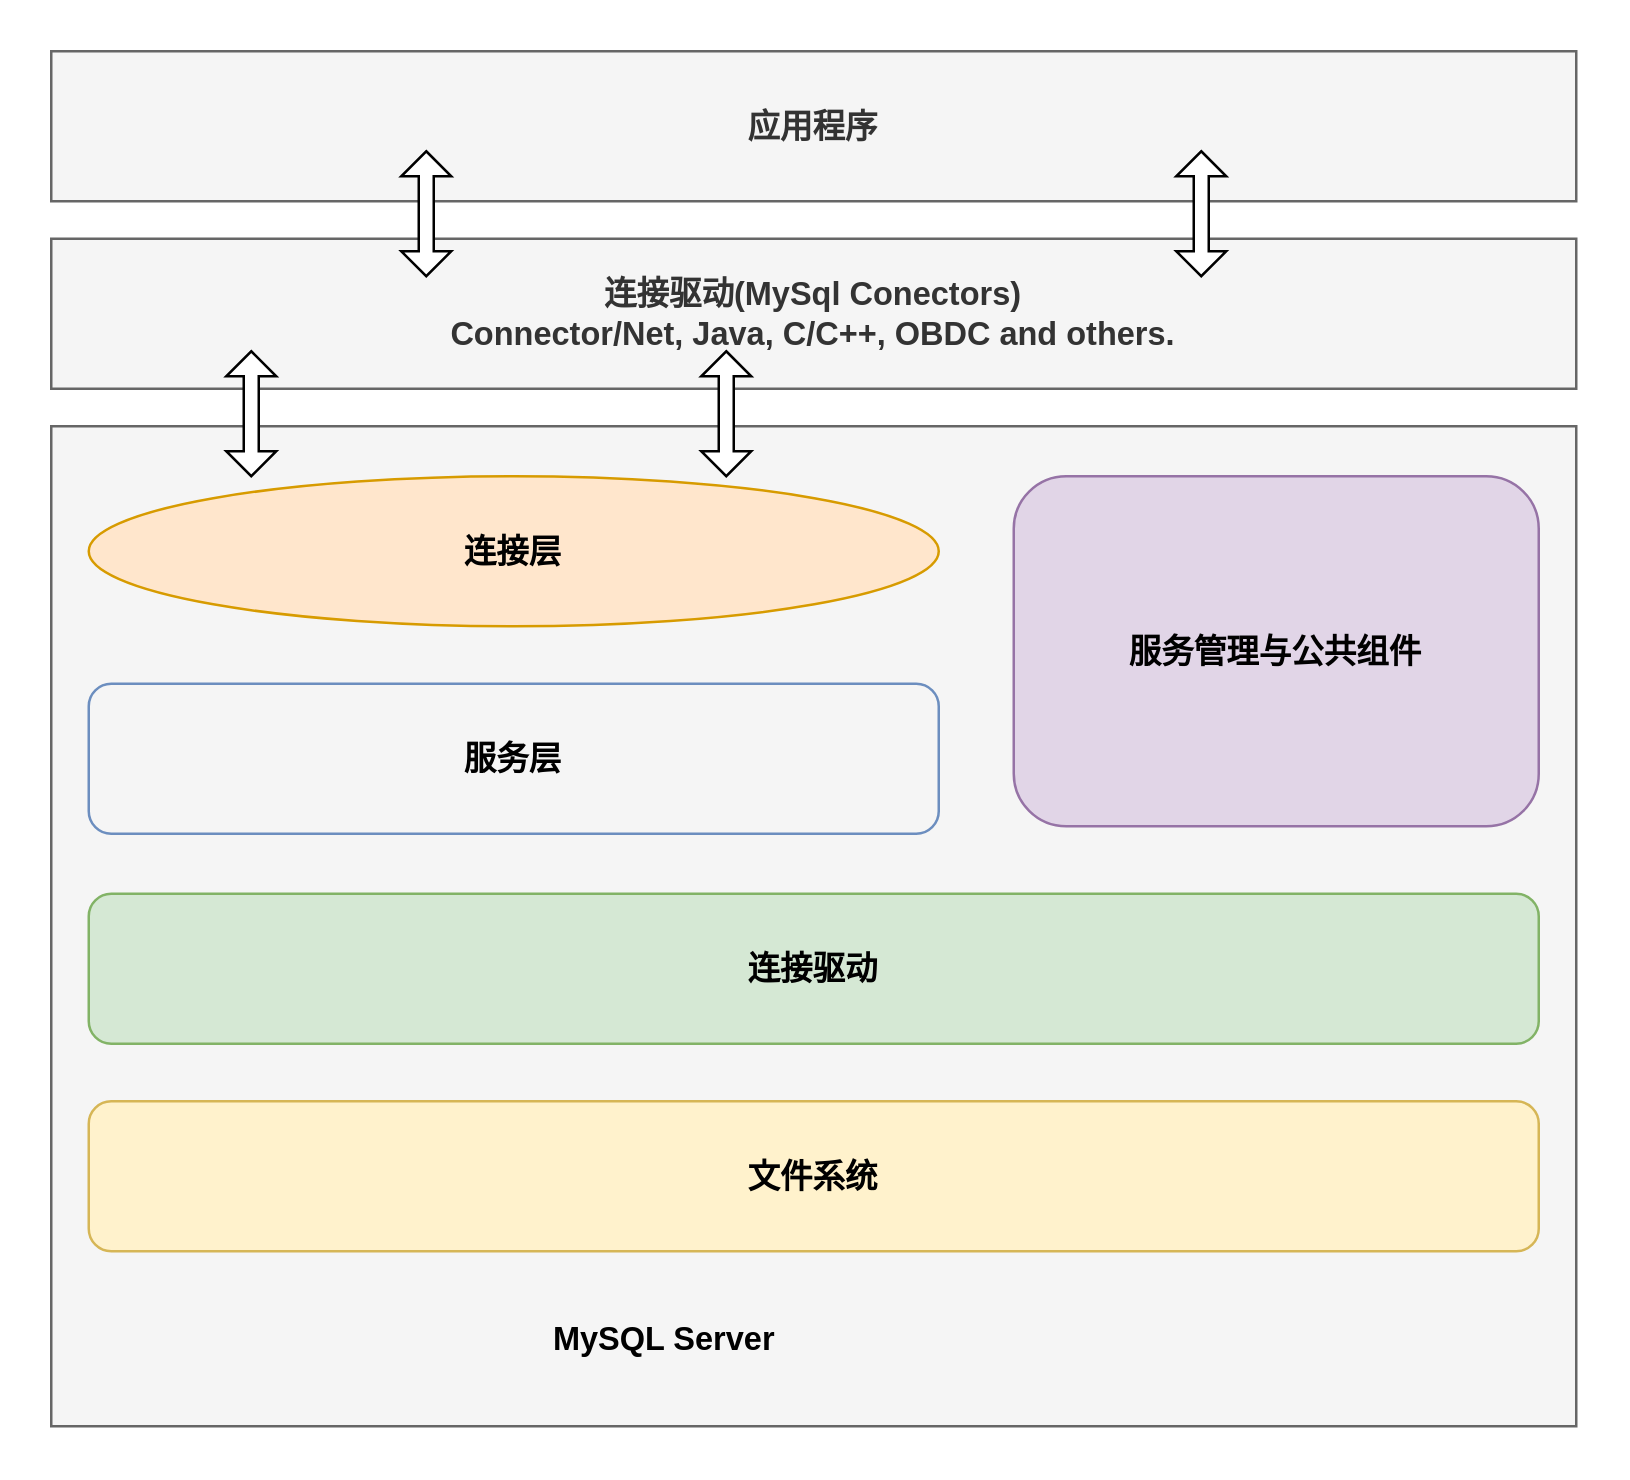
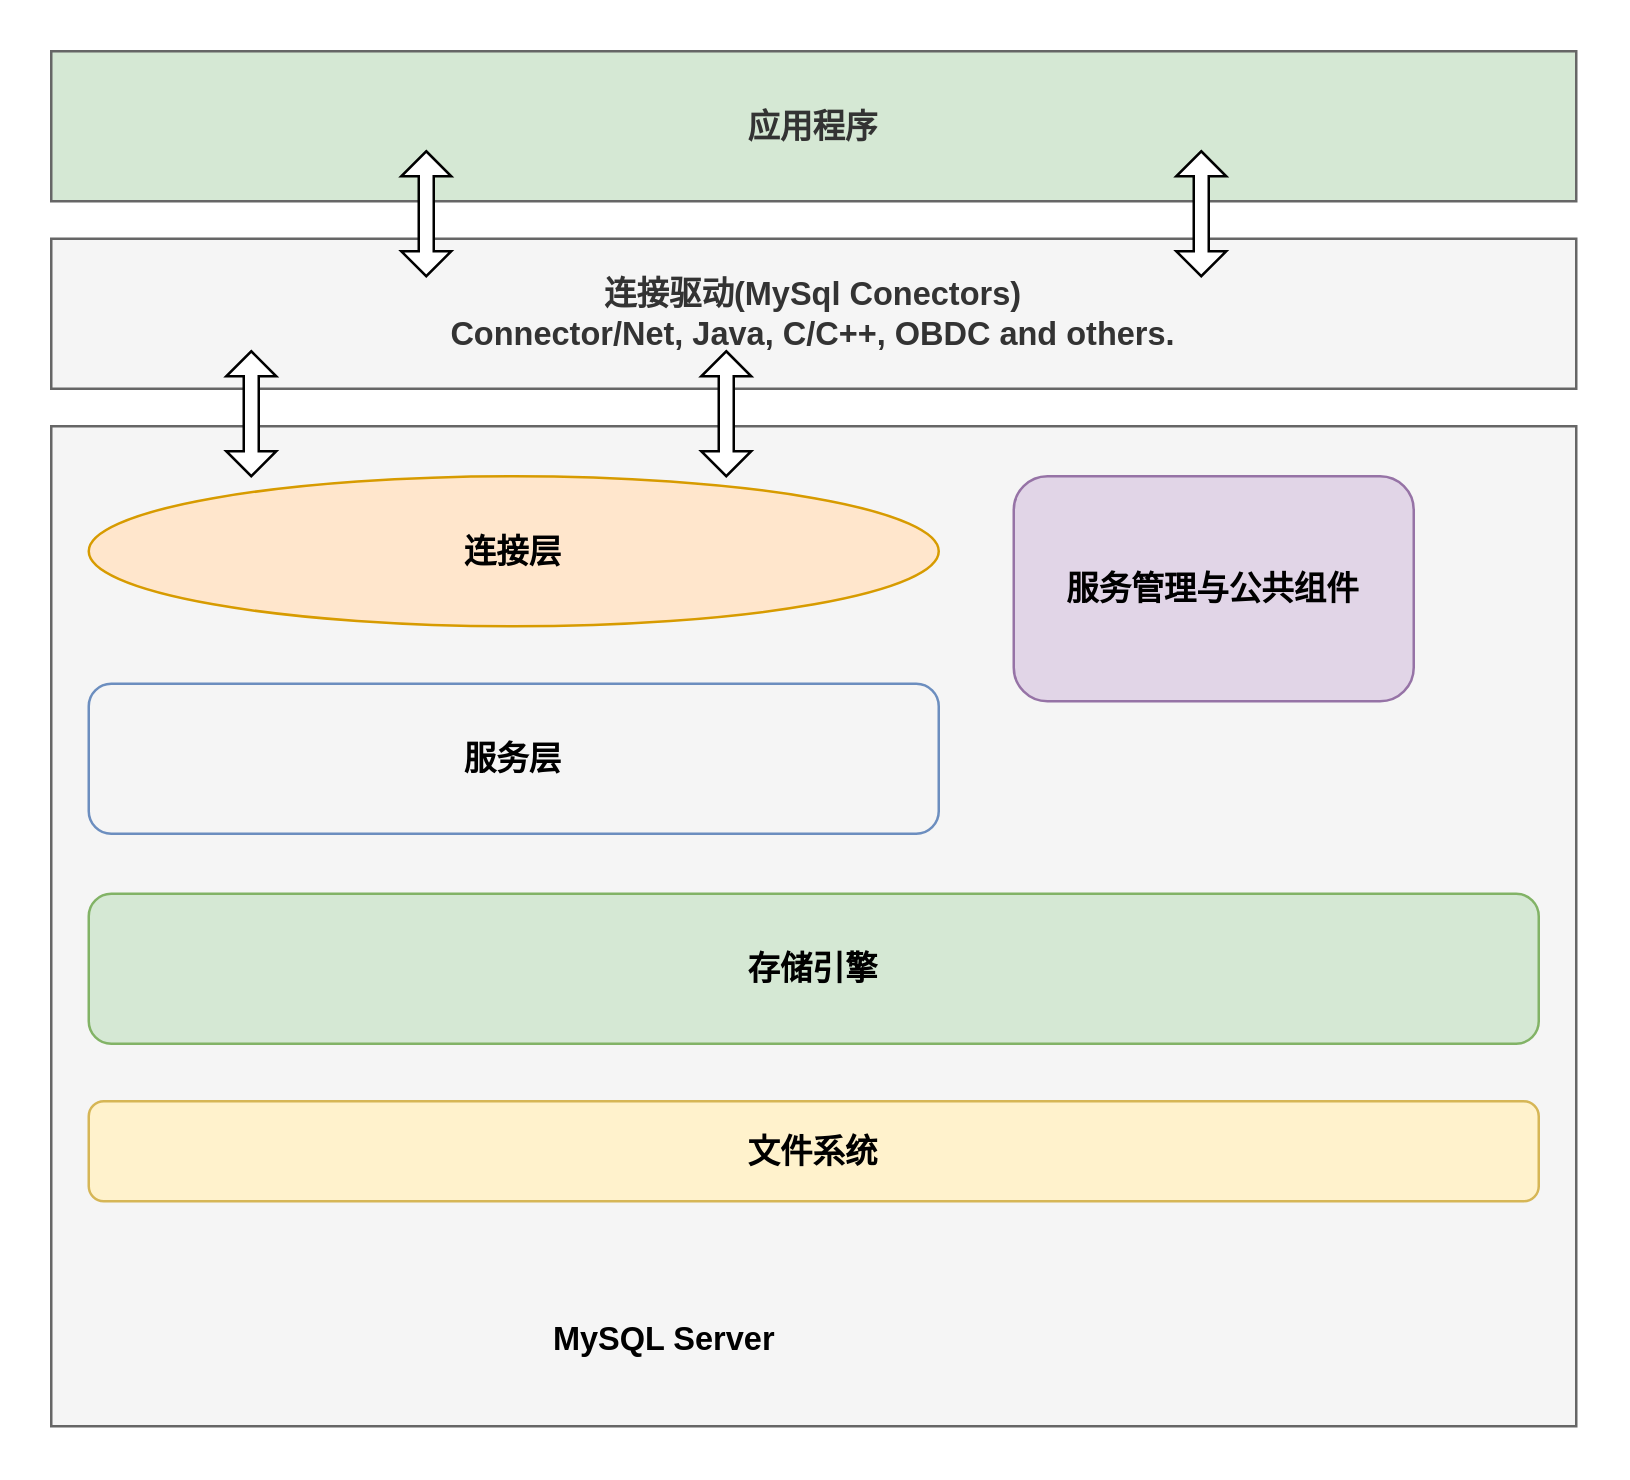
node "应用程序": fillcolor #f5f5f5 -> #d5e8d4
node "服务管理与公共组件": size 525x350 -> 400x225
node "连接驱动": label "连接驱动" -> "存储引擎"
node "文件系统": size 1450x150 -> 1450x100
